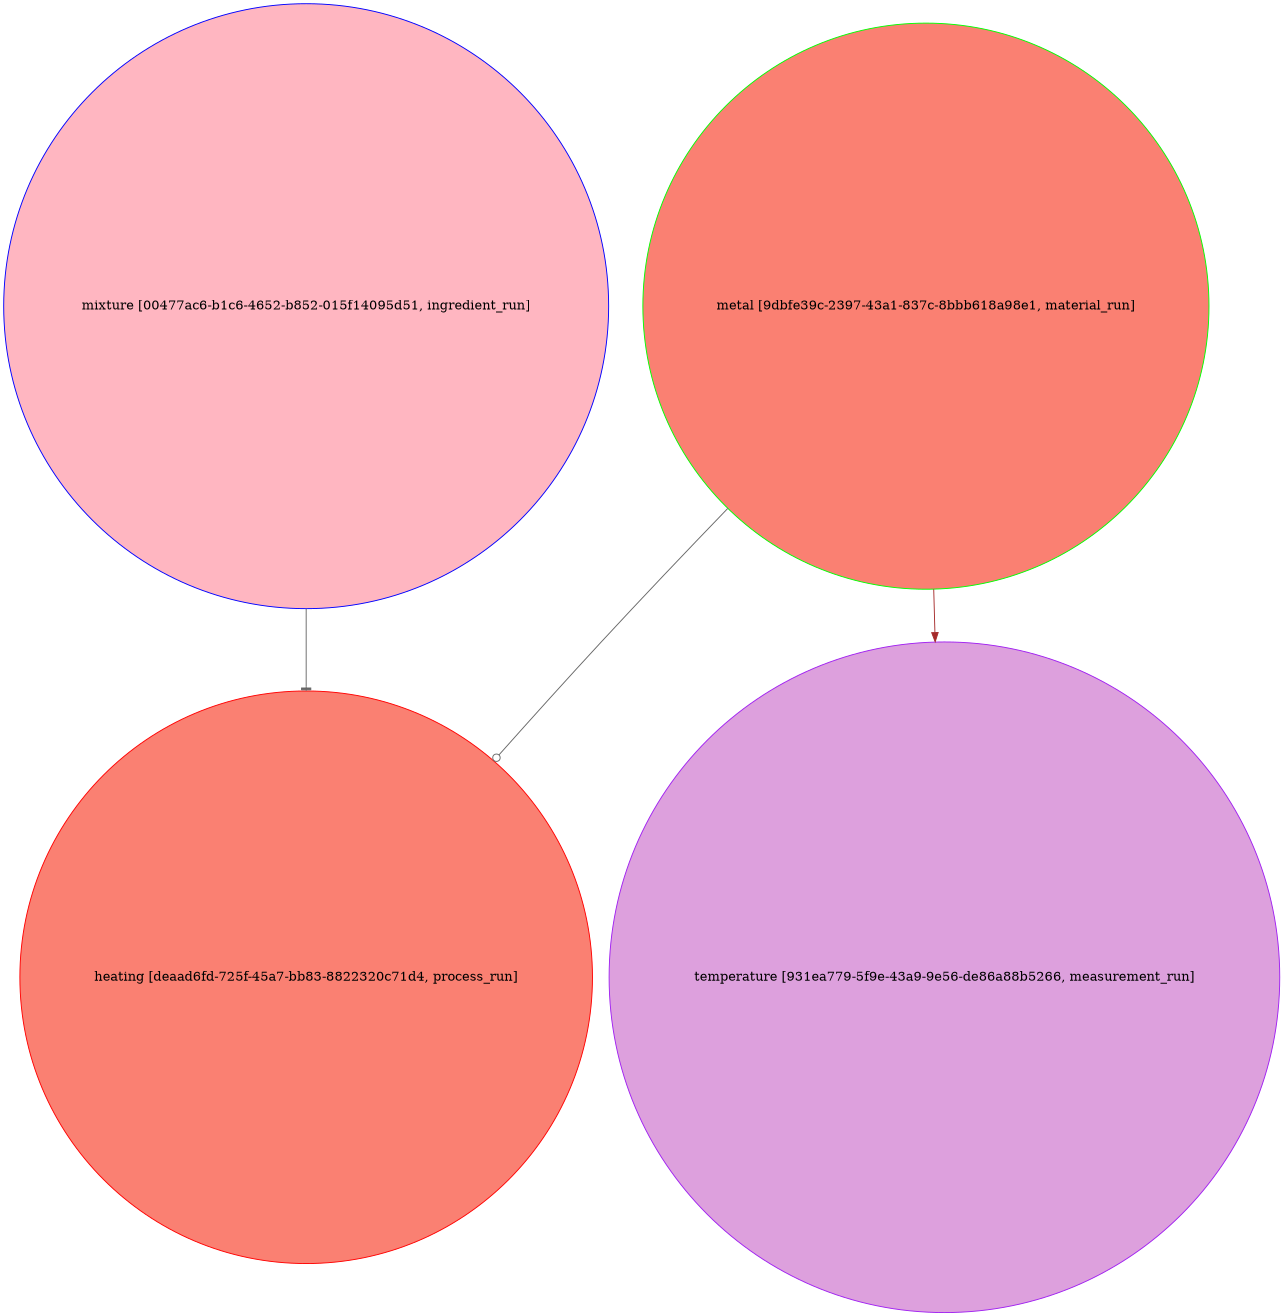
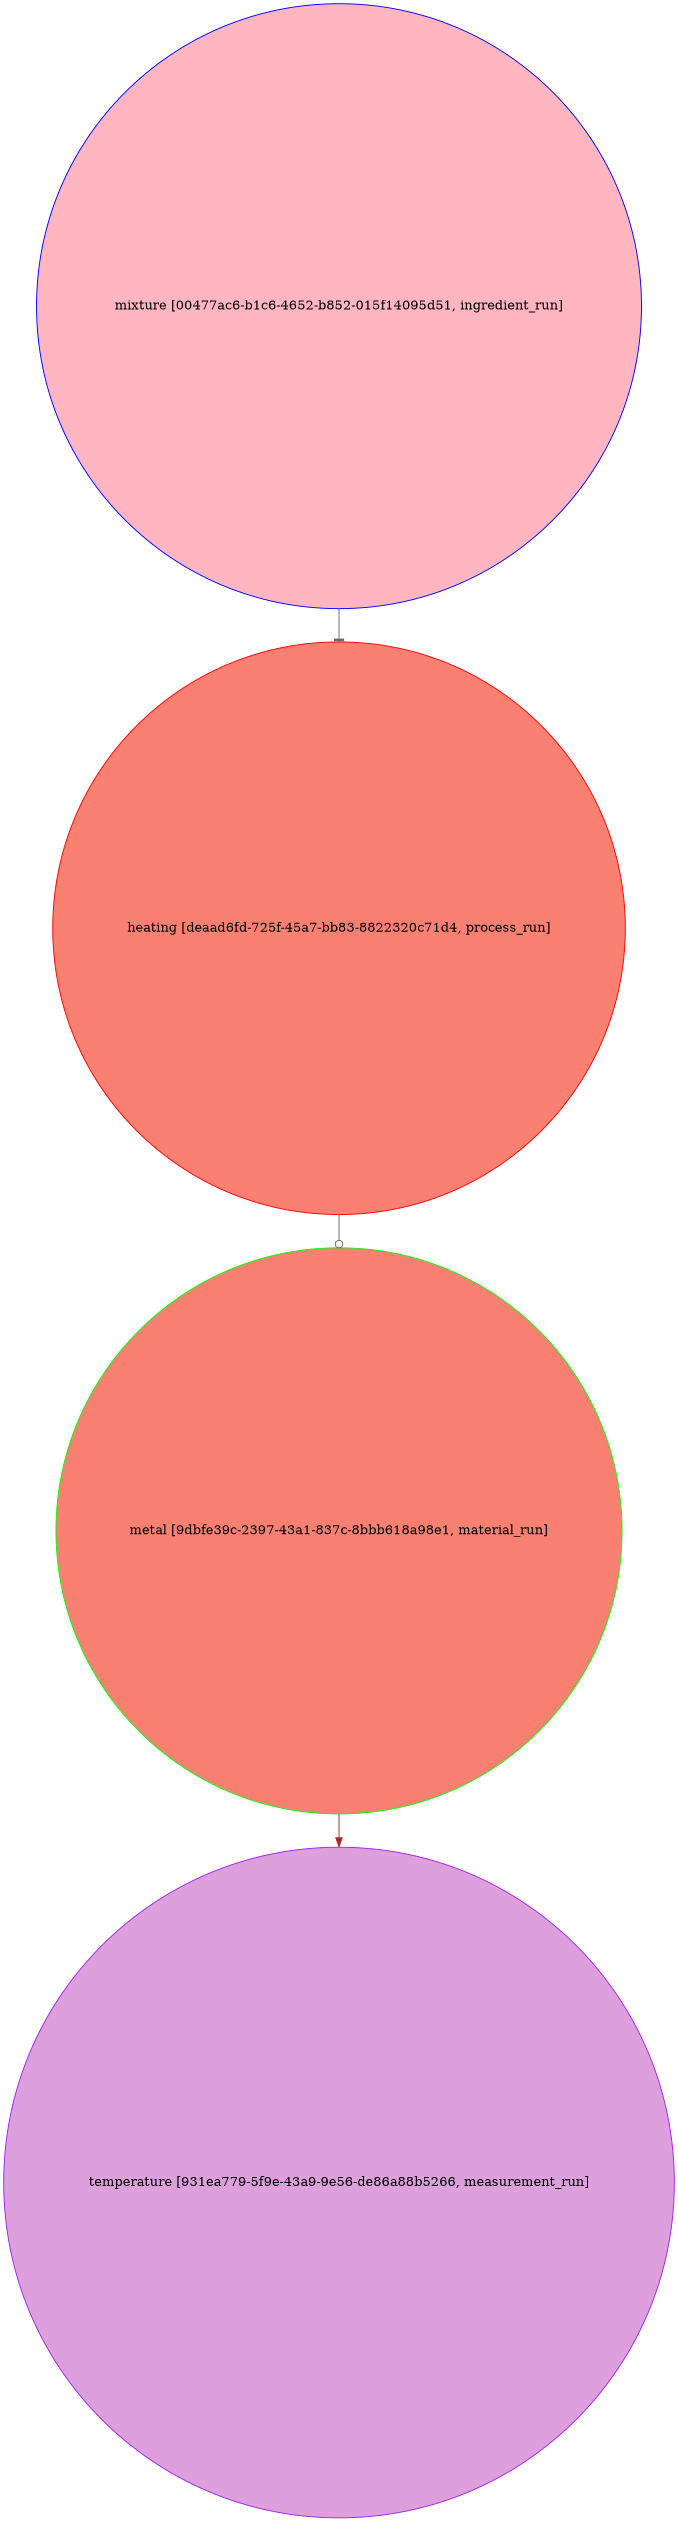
edge "metal [9dbfe39c-2397-43a1-837c-8bbb618a98e1, material_run]" -> "heating [deaad6fd-725f-45a7-bb83-8822320c71d4, process_run]": reversed
